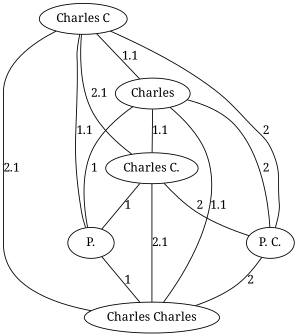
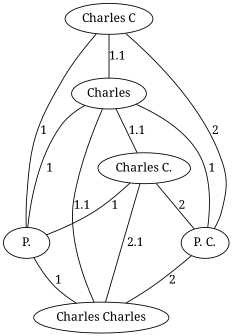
edge "Charles C" -- "Charles C.": removed, label "2.1"
edge "Charles C" -- "P.": label "1.1" -> "1"
edge "Charles" -- "P. C.": label "2" -> "1"
edge "Charles C" -- "Charles Charles": removed, label "2.1"
